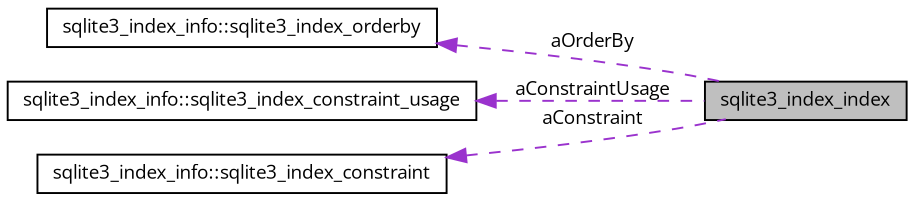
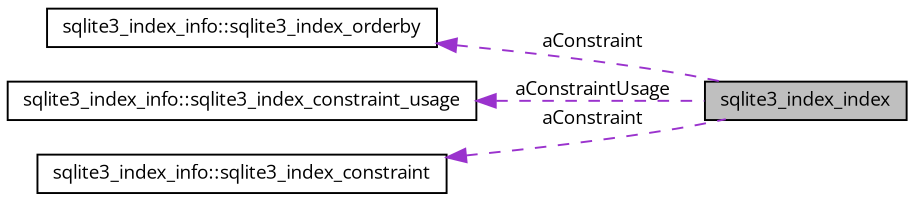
edge "sqlite3_index_index" -> "sqlite3_index_info::sqlite3_index_orderby": label " aOrderBy" -> " aConstraint"
